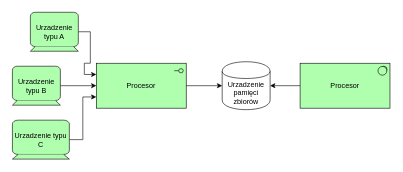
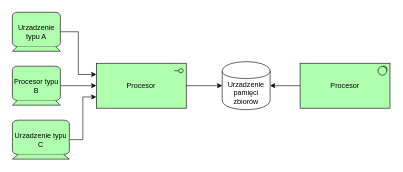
node "Urzadzenie typu A": moved (54, 32) -> (36, 32)
node "Urzadzenie typu B": label "Urzadzenie typu B" -> "Procesor typu B"
